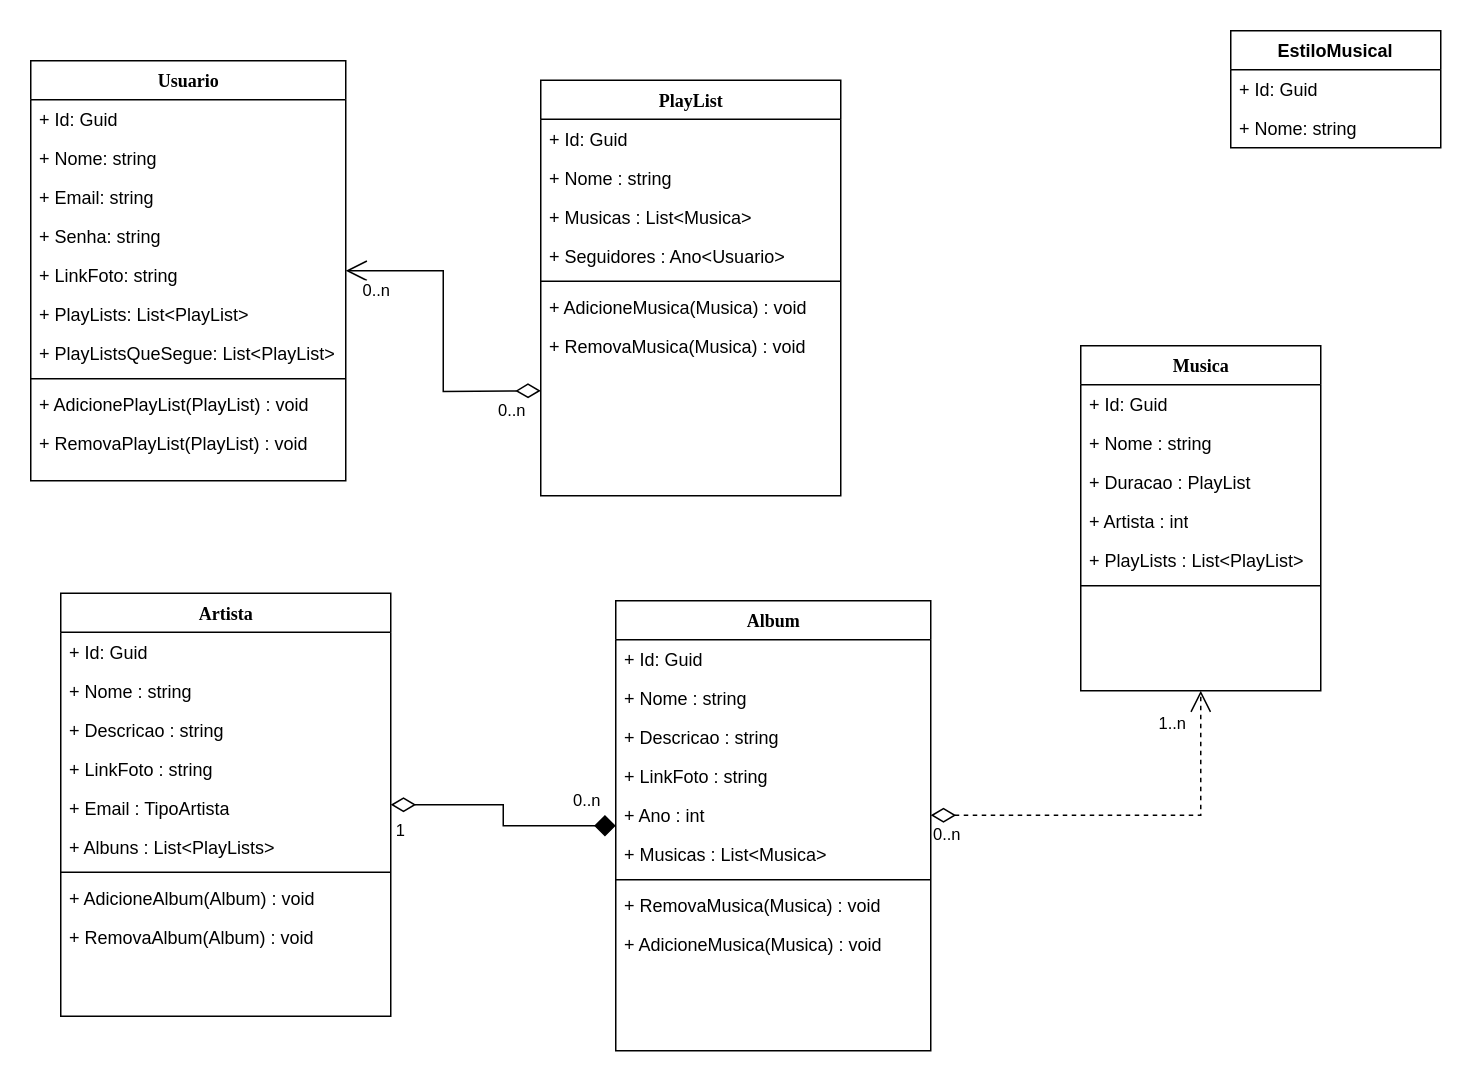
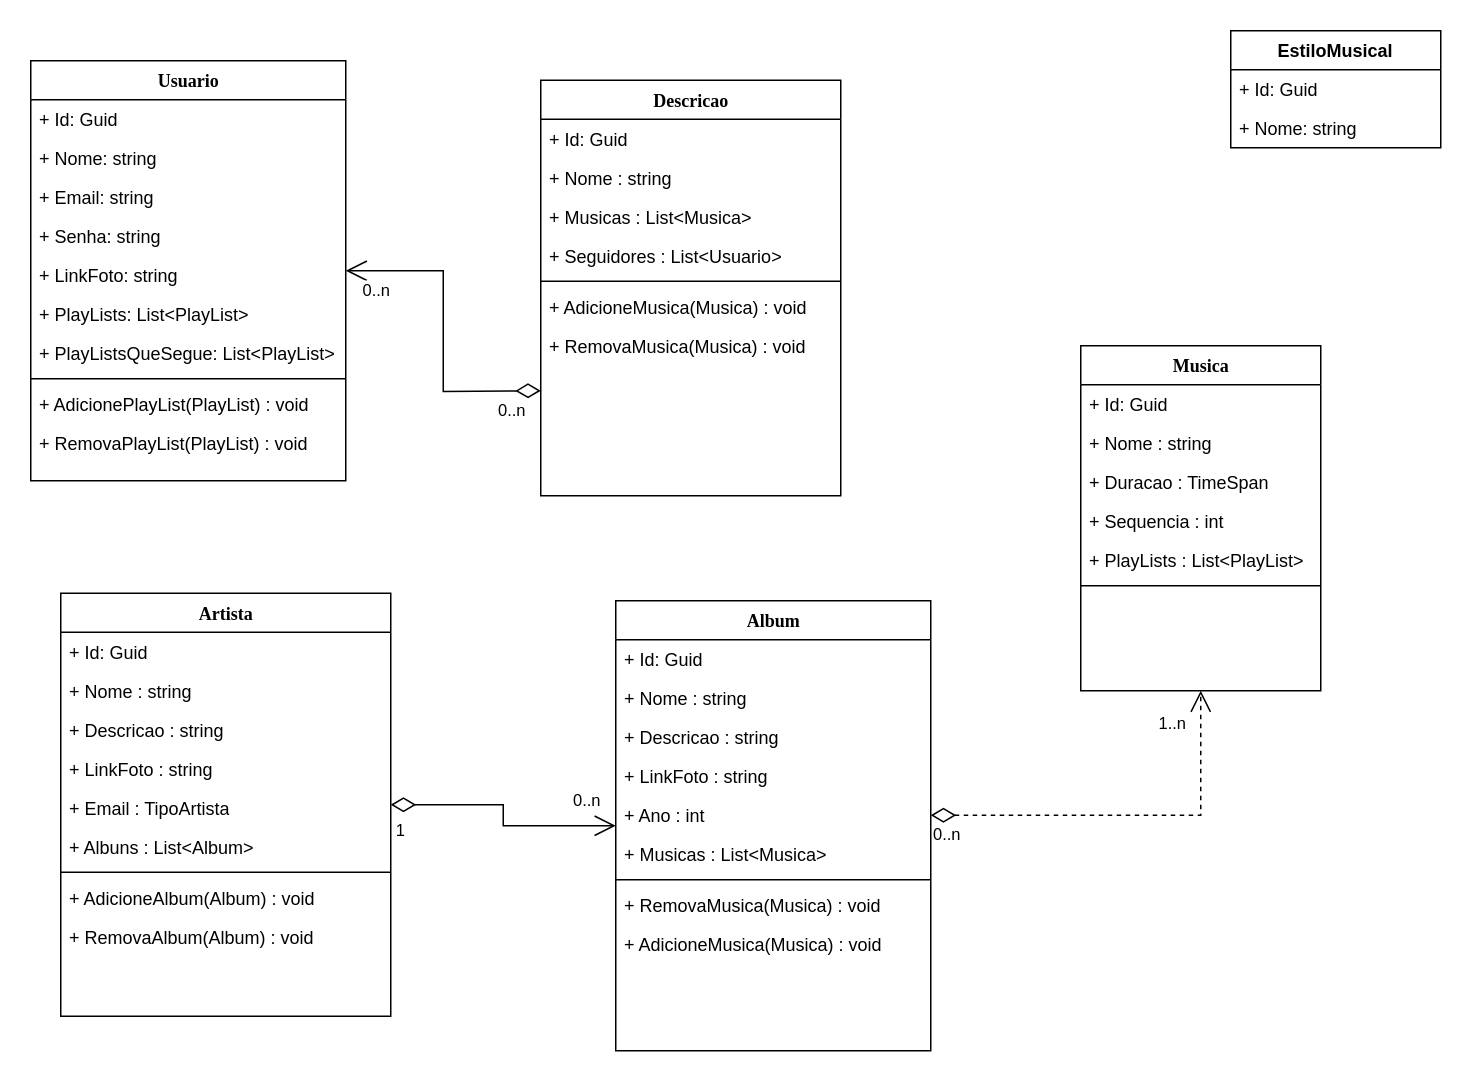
node "PlayList": label "PlayList" -> "Descricao"
node "+ Seguidores : Ano<Usuario>": label "+ Seguidores : Ano<Usuario>" -> "+ Seguidores : List<Usuario>"
node "+ Duracao : PlayList": label "+ Duracao : PlayList" -> "+ Duracao : TimeSpan"
node "+ Artista : int": label "+ Artista : int" -> "+ Sequencia : int"
edge "Artista" -- "Album": arrowhead diamond -> open
node "+ Albuns : List<PlayLists>": label "+ Albuns : List<PlayLists>" -> "+ Albuns : List<Album>"
